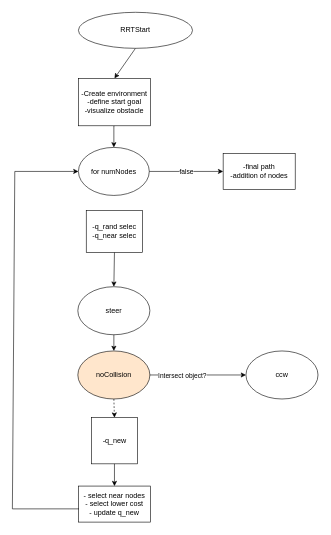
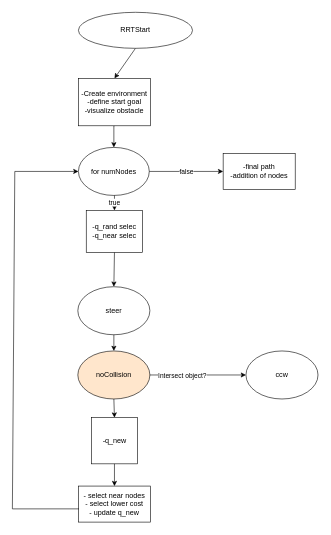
edge "for numNodes" -> "-q_rand selec -q_near selec": added, label "true"
edge "noCollision" -> "-q_new": style dashed -> solid
